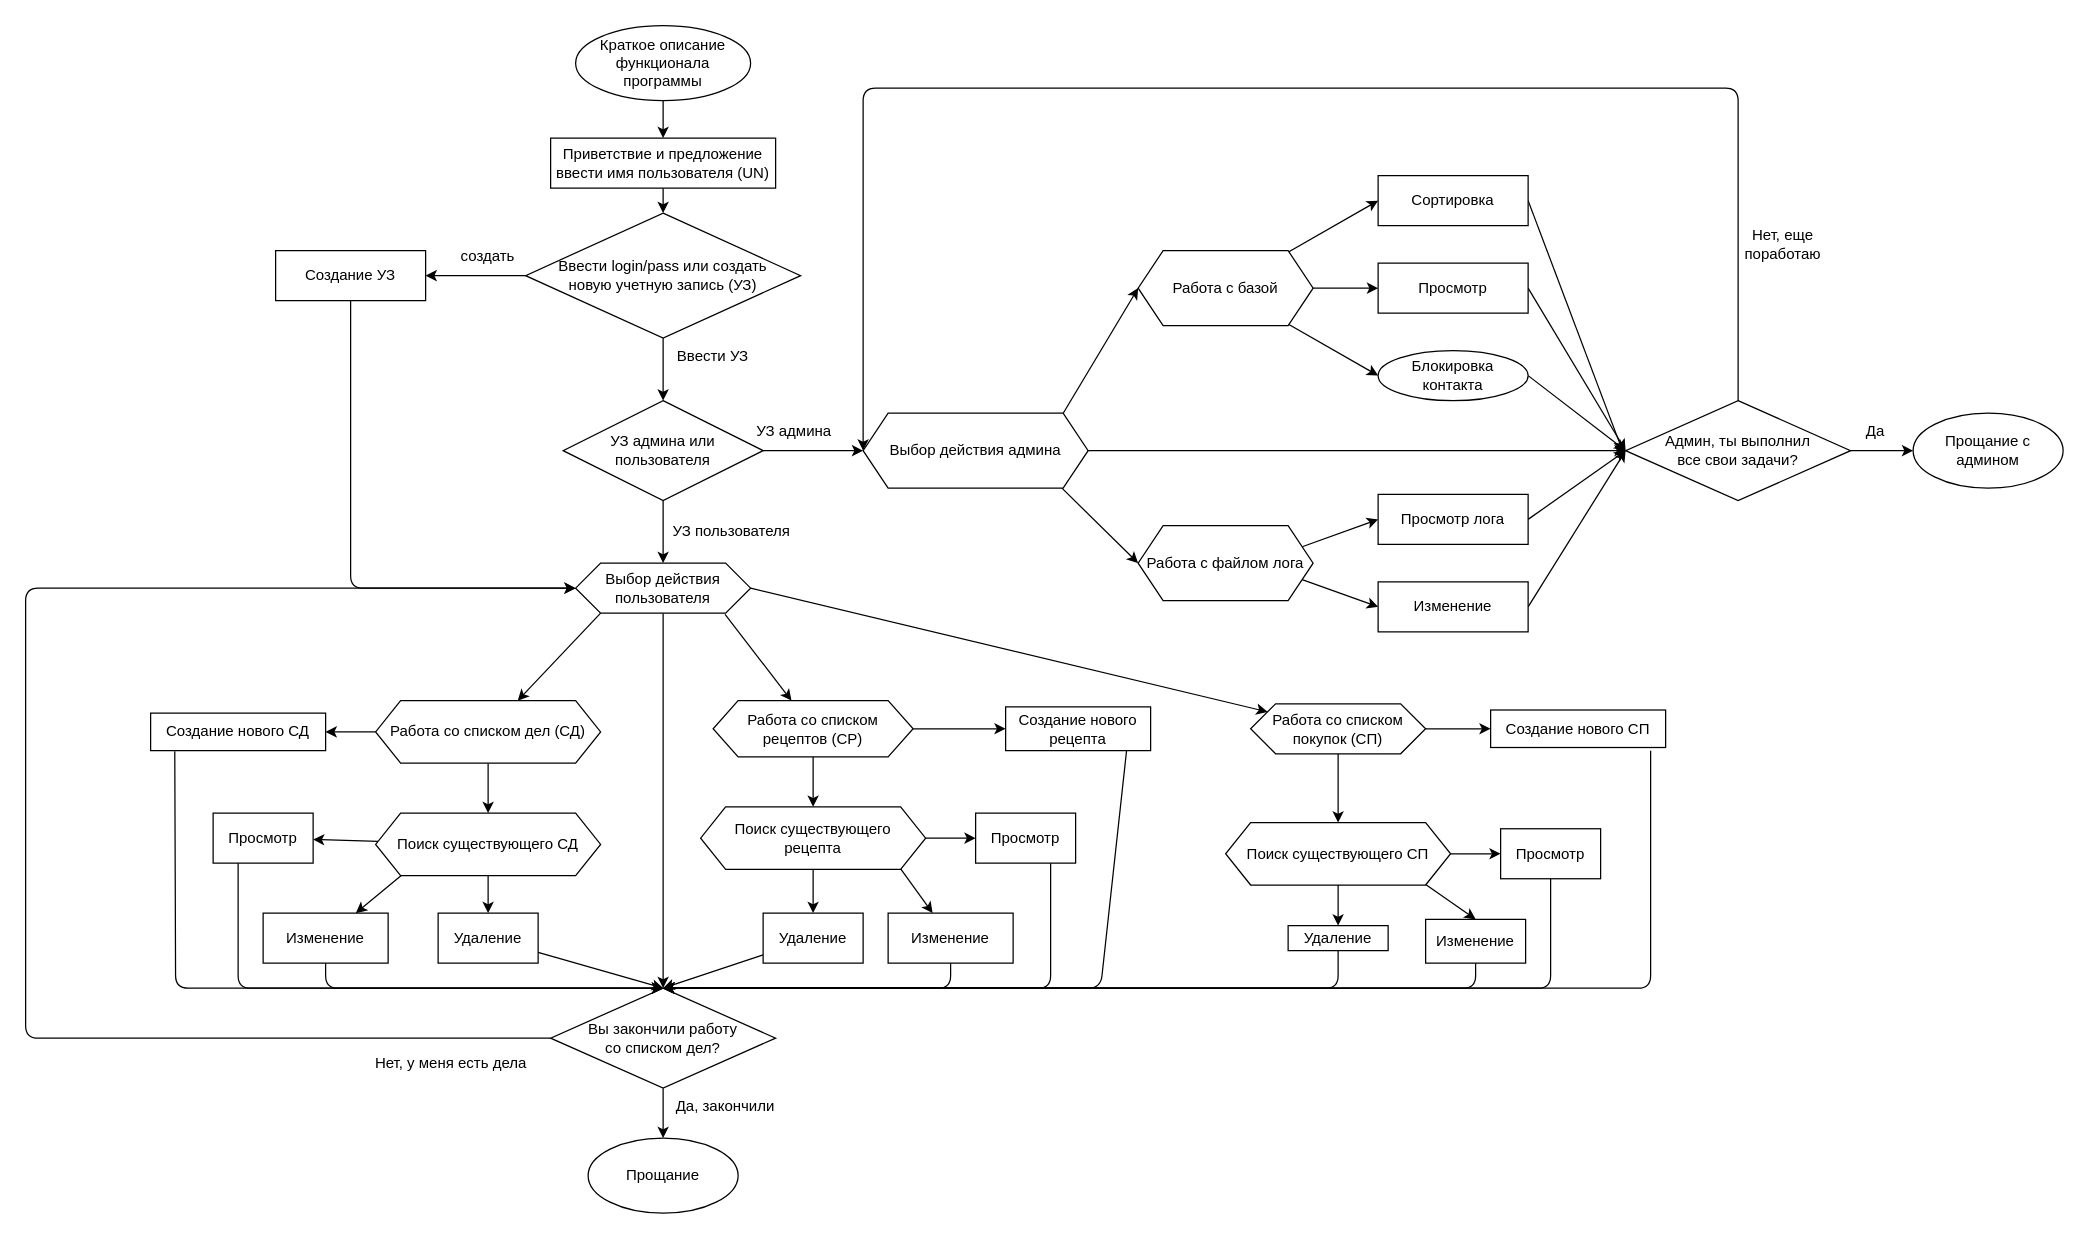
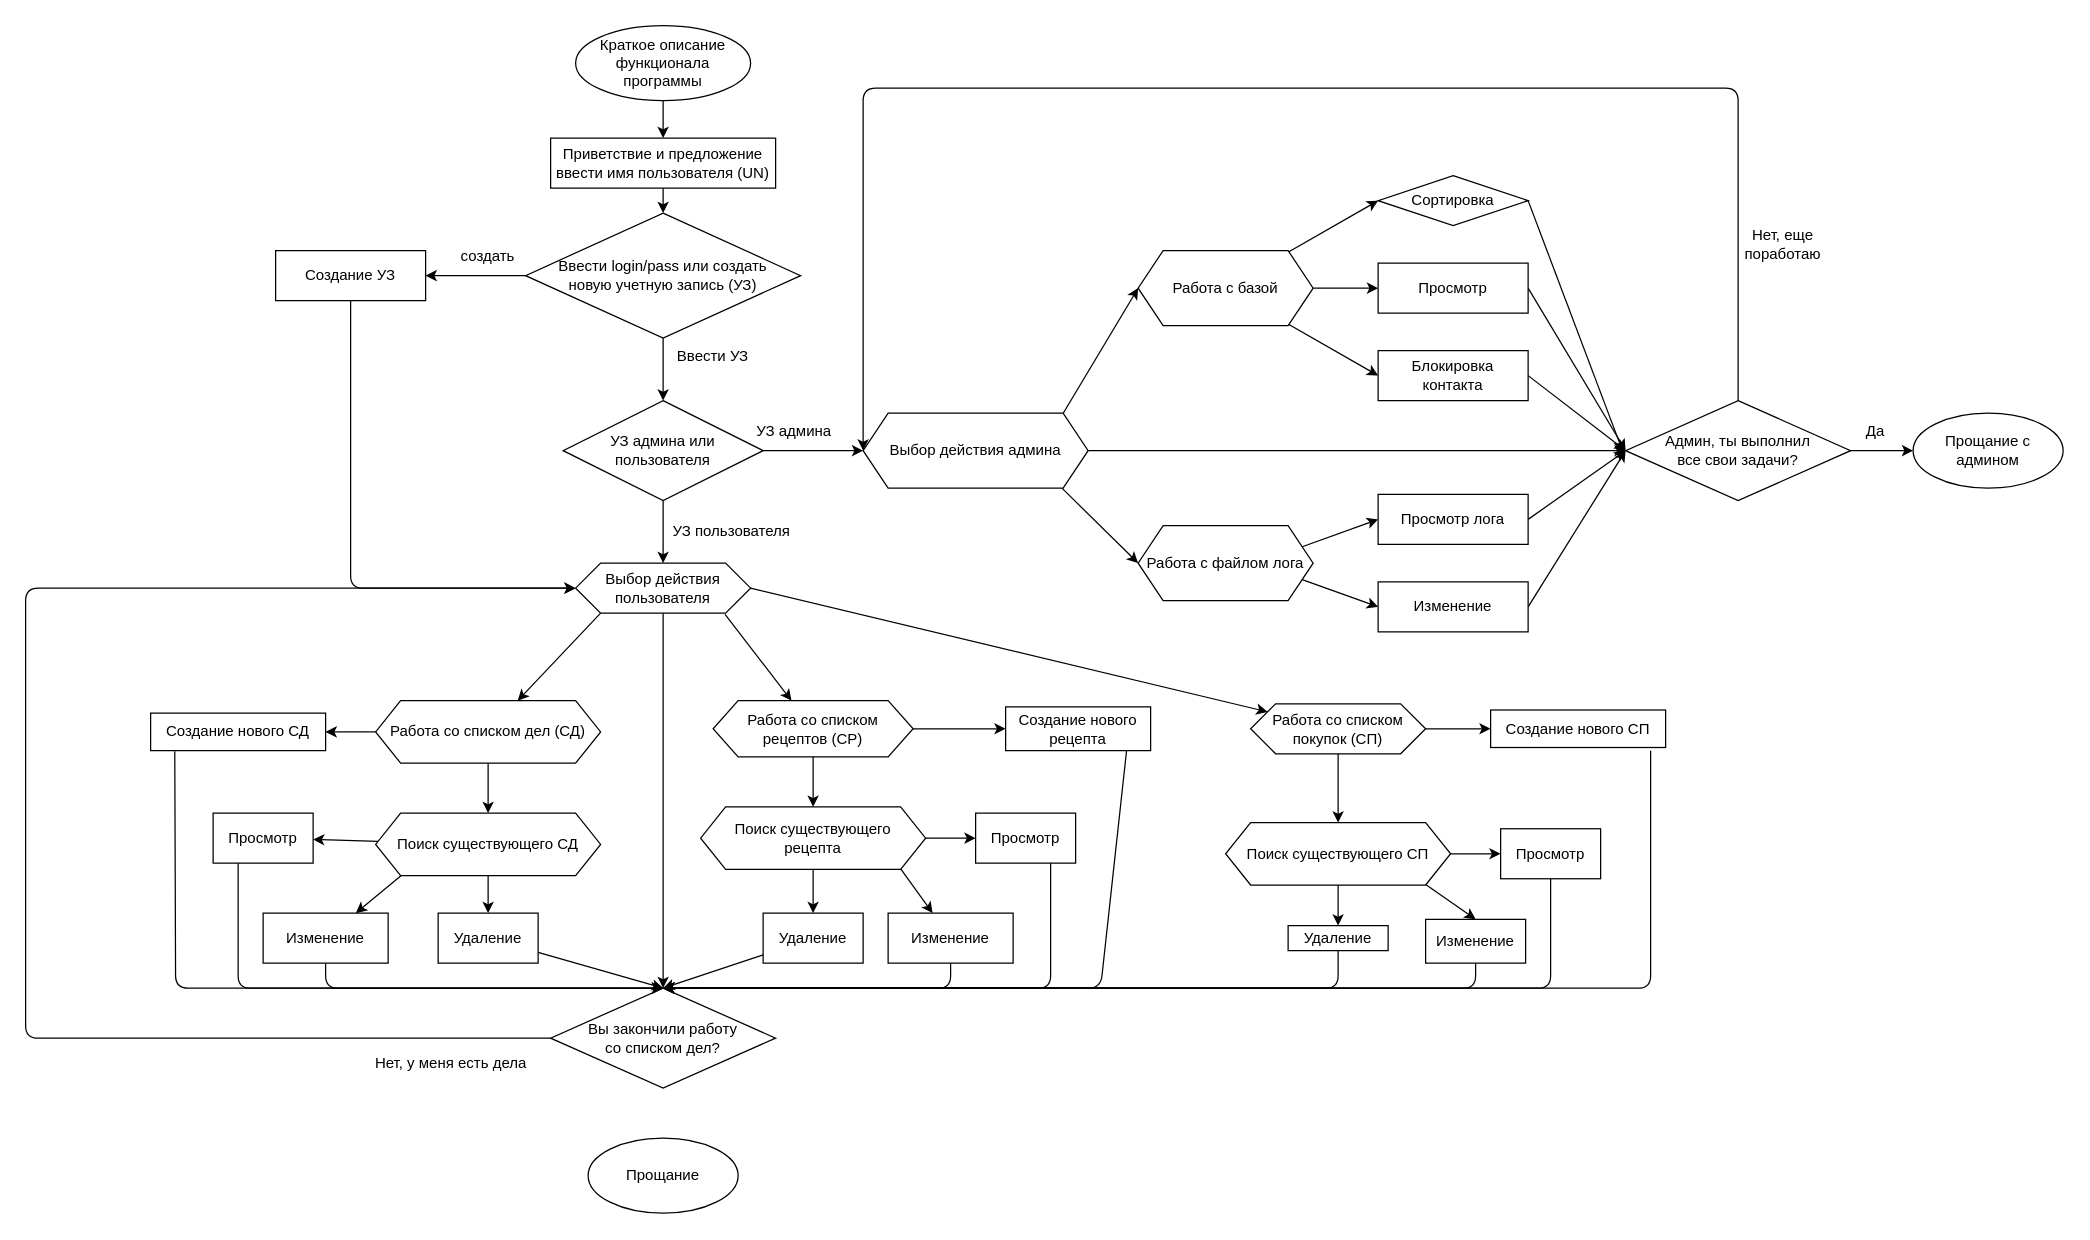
node "Сортировка": shape rectangle -> diamond
node "Блокировка контакта": shape ellipse -> rectangle
node "Да, закончили": removed
edge "Вы закончили работу со списком дел?" -> "Прощание": removed
